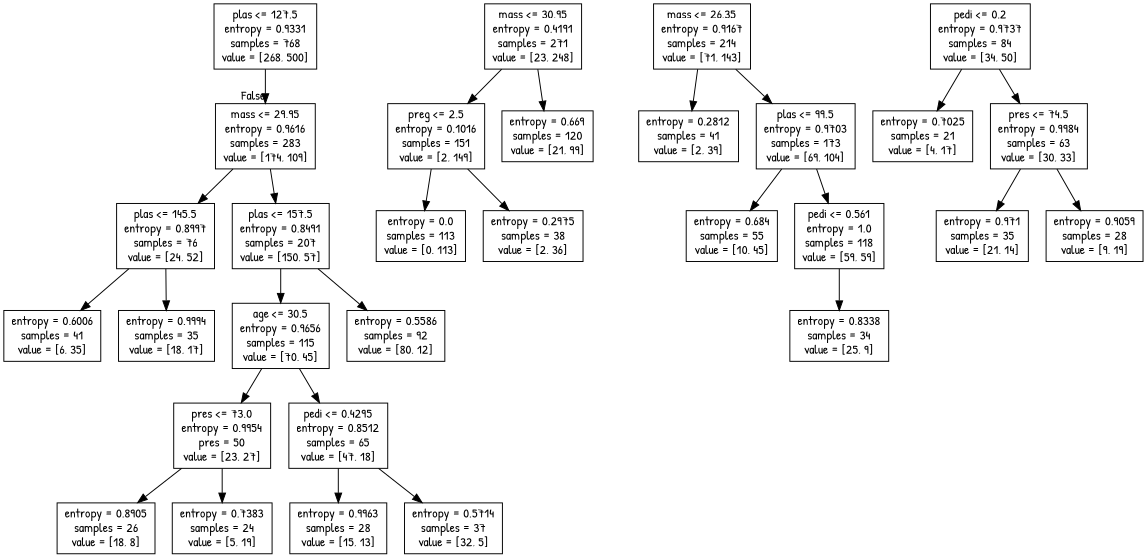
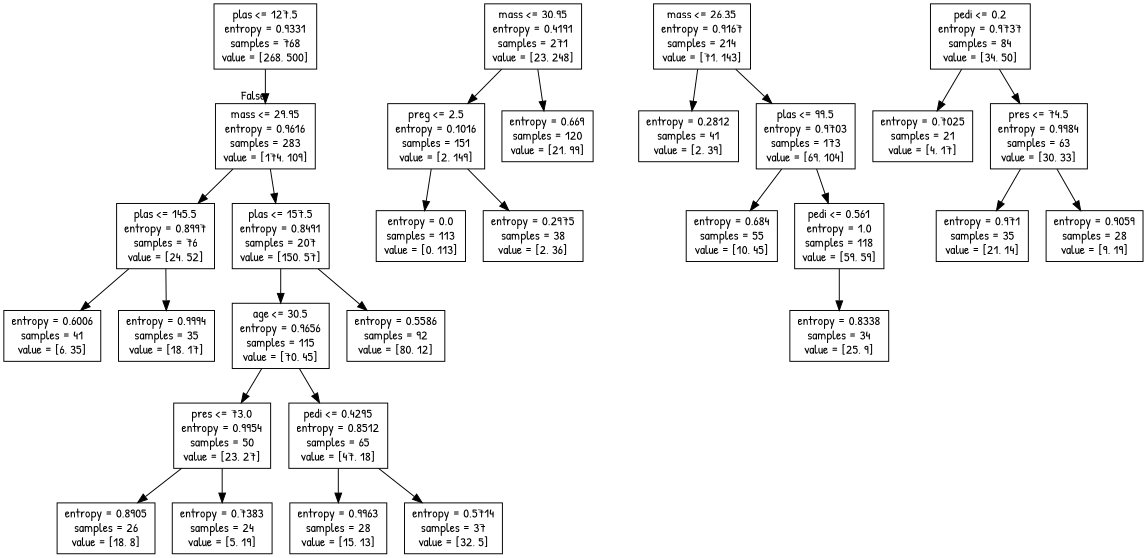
node "pres <= 73.0 entropy = 0.9954 pres = 50 value = [23, 27]": label "pres <= 73.0 entropy = 0.9954 pres = 50 value = [23, 27]" -> "pres <= 73.0 entropy = 0.9954 samples = 50 value = [23, 27]"
